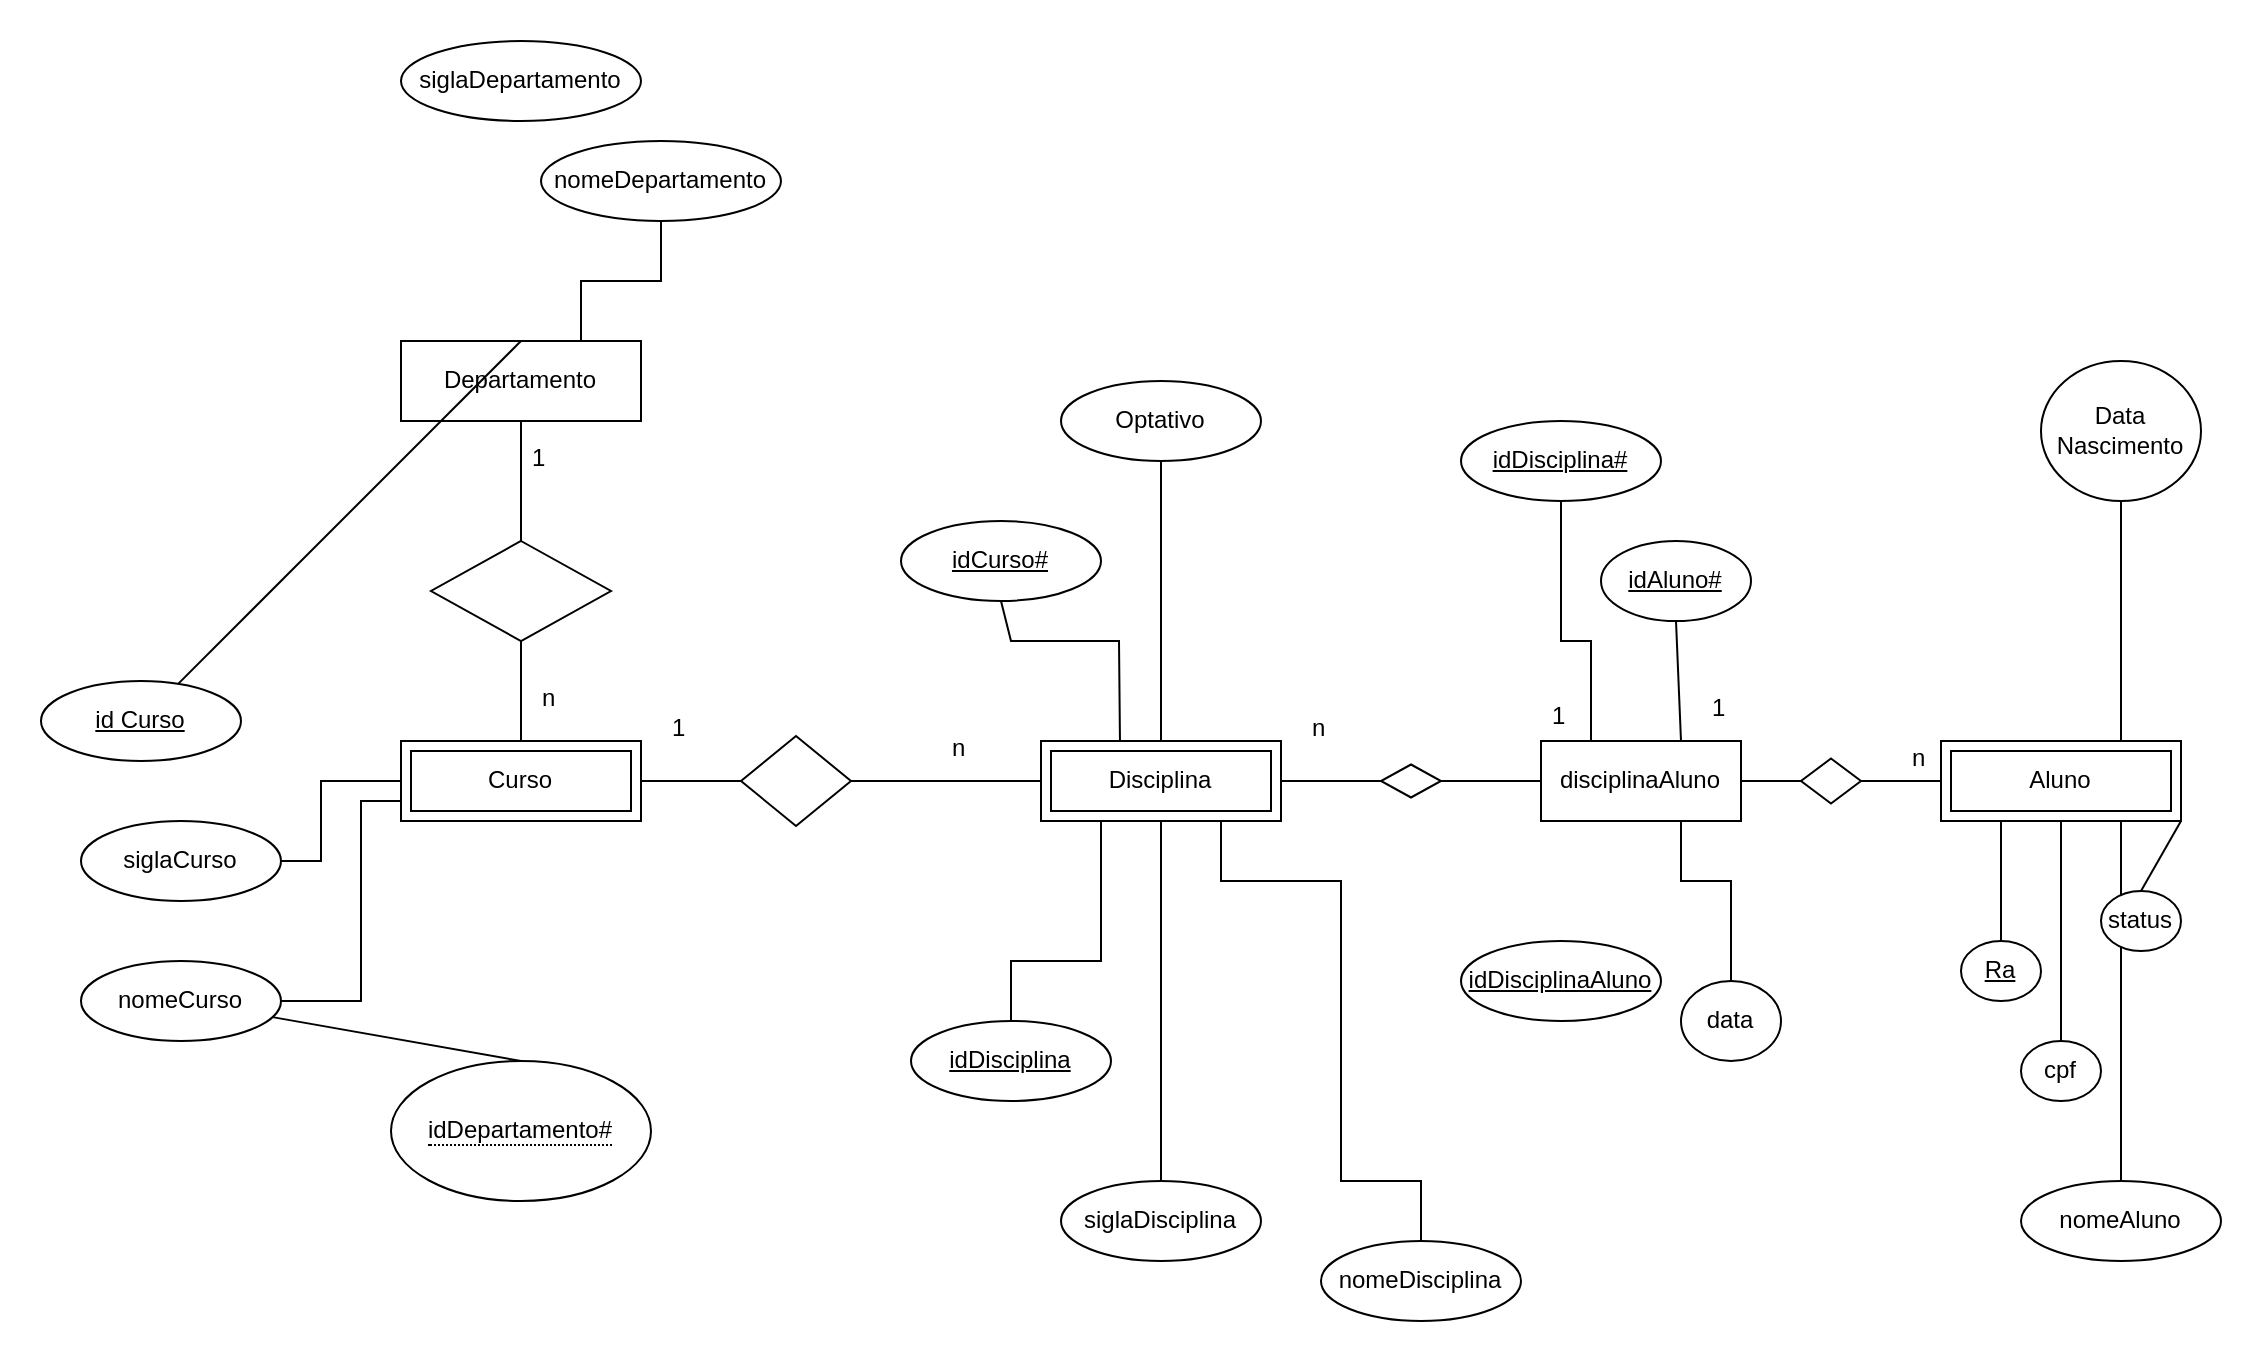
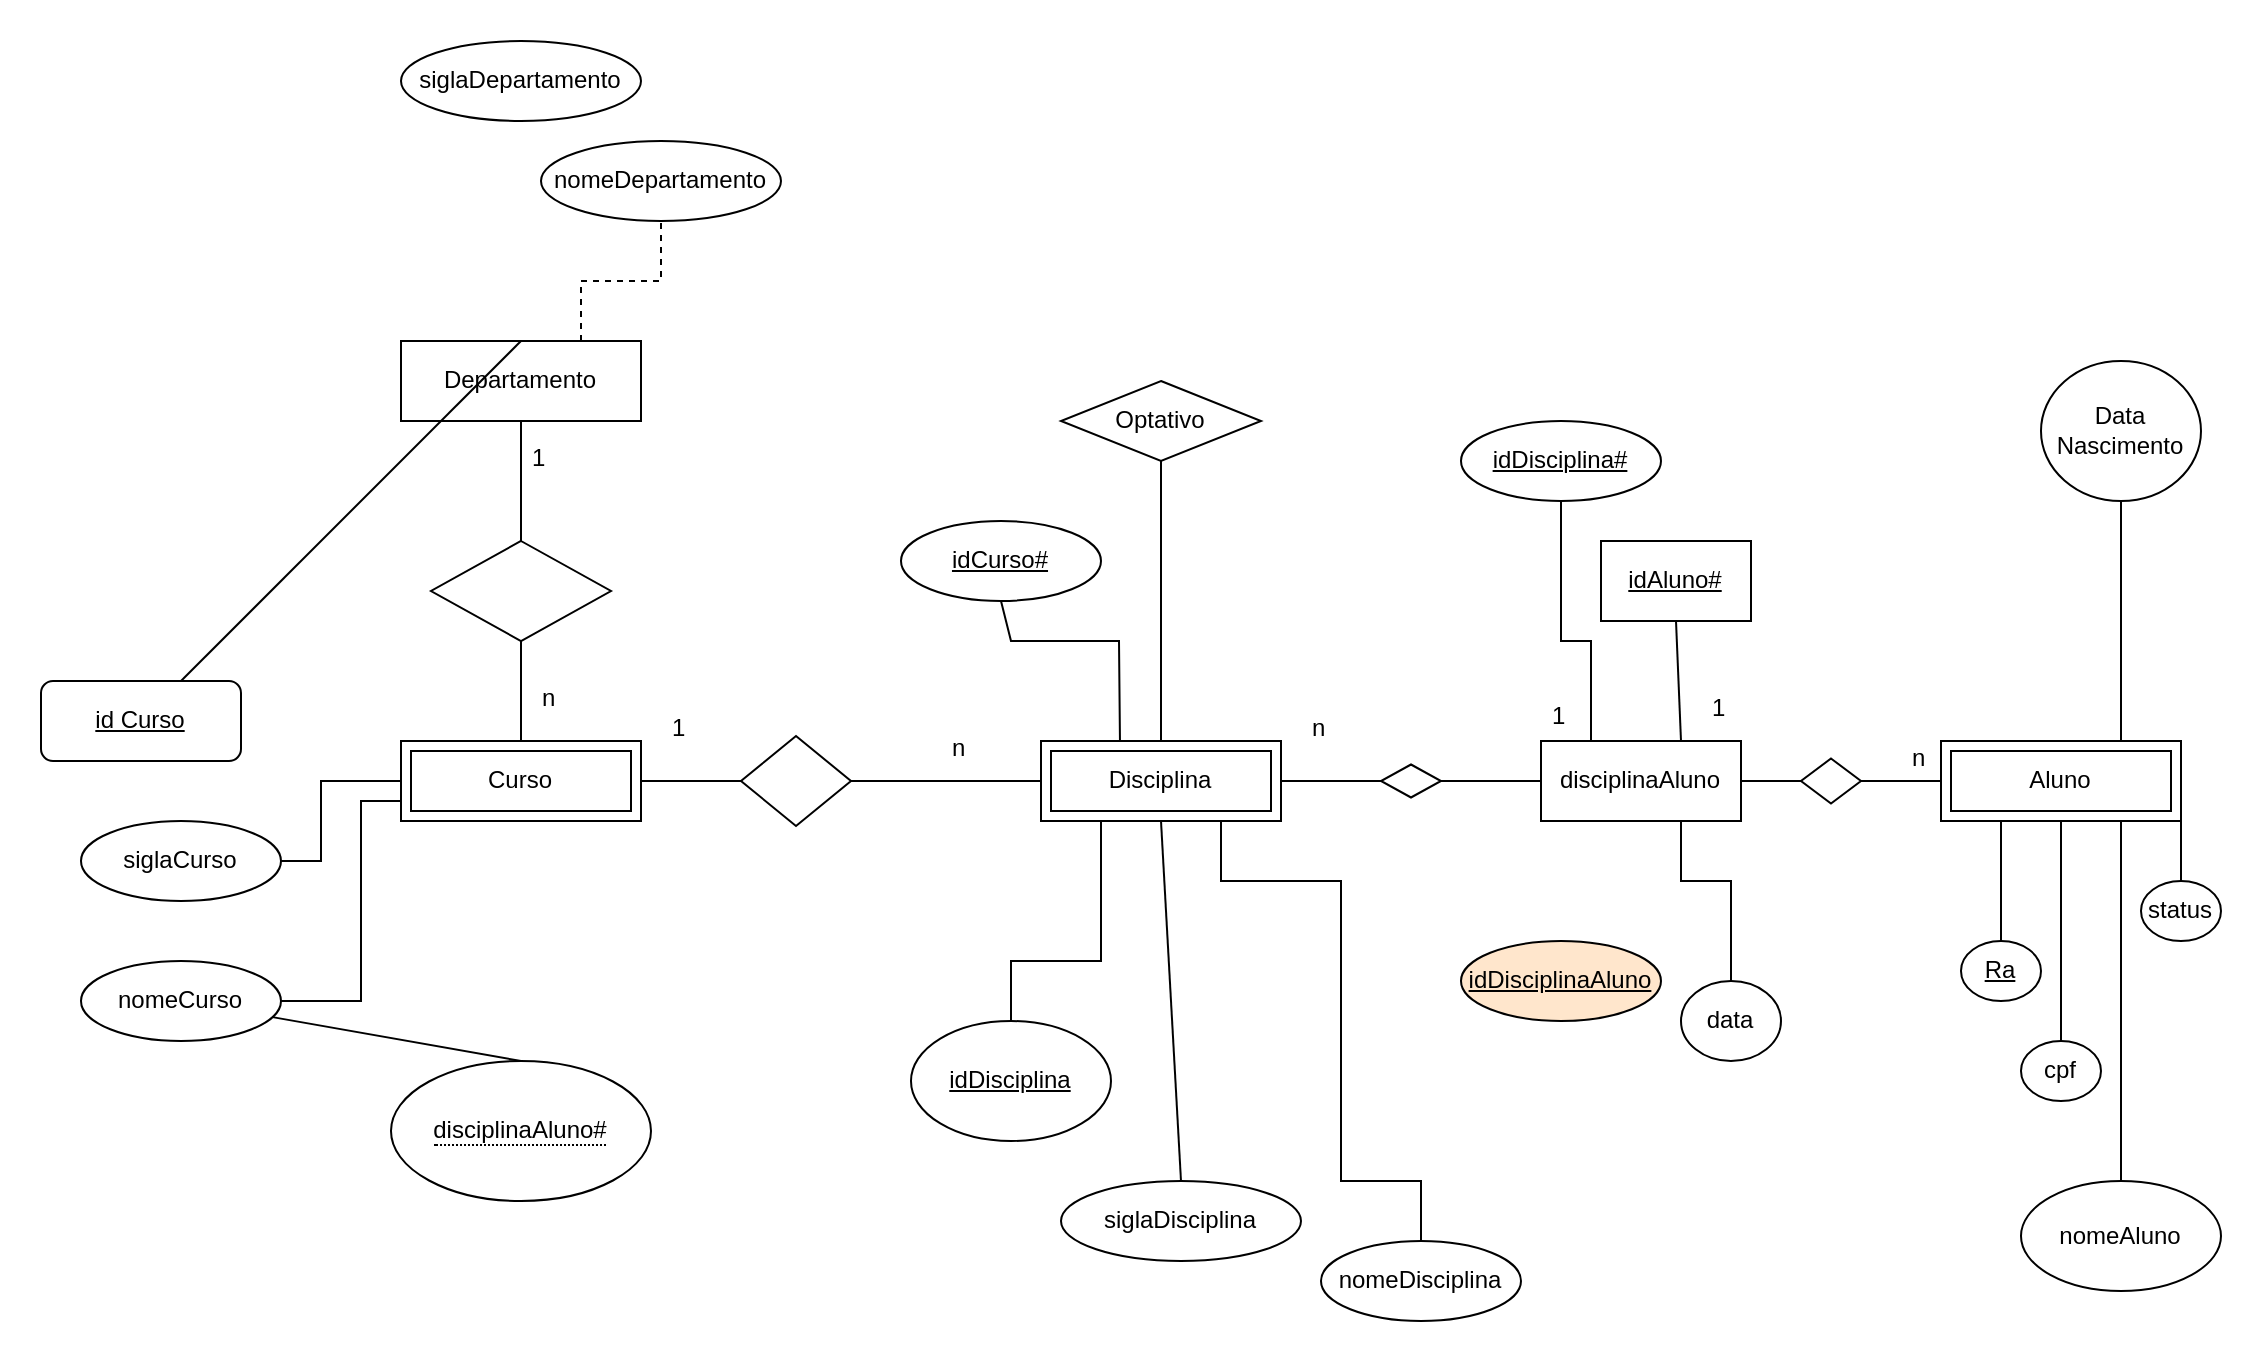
edge "nomeDepartamento" -- "Departamento": style solid -> dashed
node "Optativo": shape ellipse -> diamond
node "idAluno#": shape ellipse -> rectangle
node "id Curso": shape ellipse -> rounded rectangle
node "status": moved (2141, 921) -> (2181, 911)
node "idDisciplinaAluno": fillcolor #ffffff -> #ffe6cc
node "idDisciplina": size 200x80 -> 200x120
node "idDepartamento#": label "idDepartamento#" -> "disciplinaAluno#"
node "siglaDisciplina": size 200x80 -> 240x80
node "nomeAluno": size 200x80 -> 200x110
